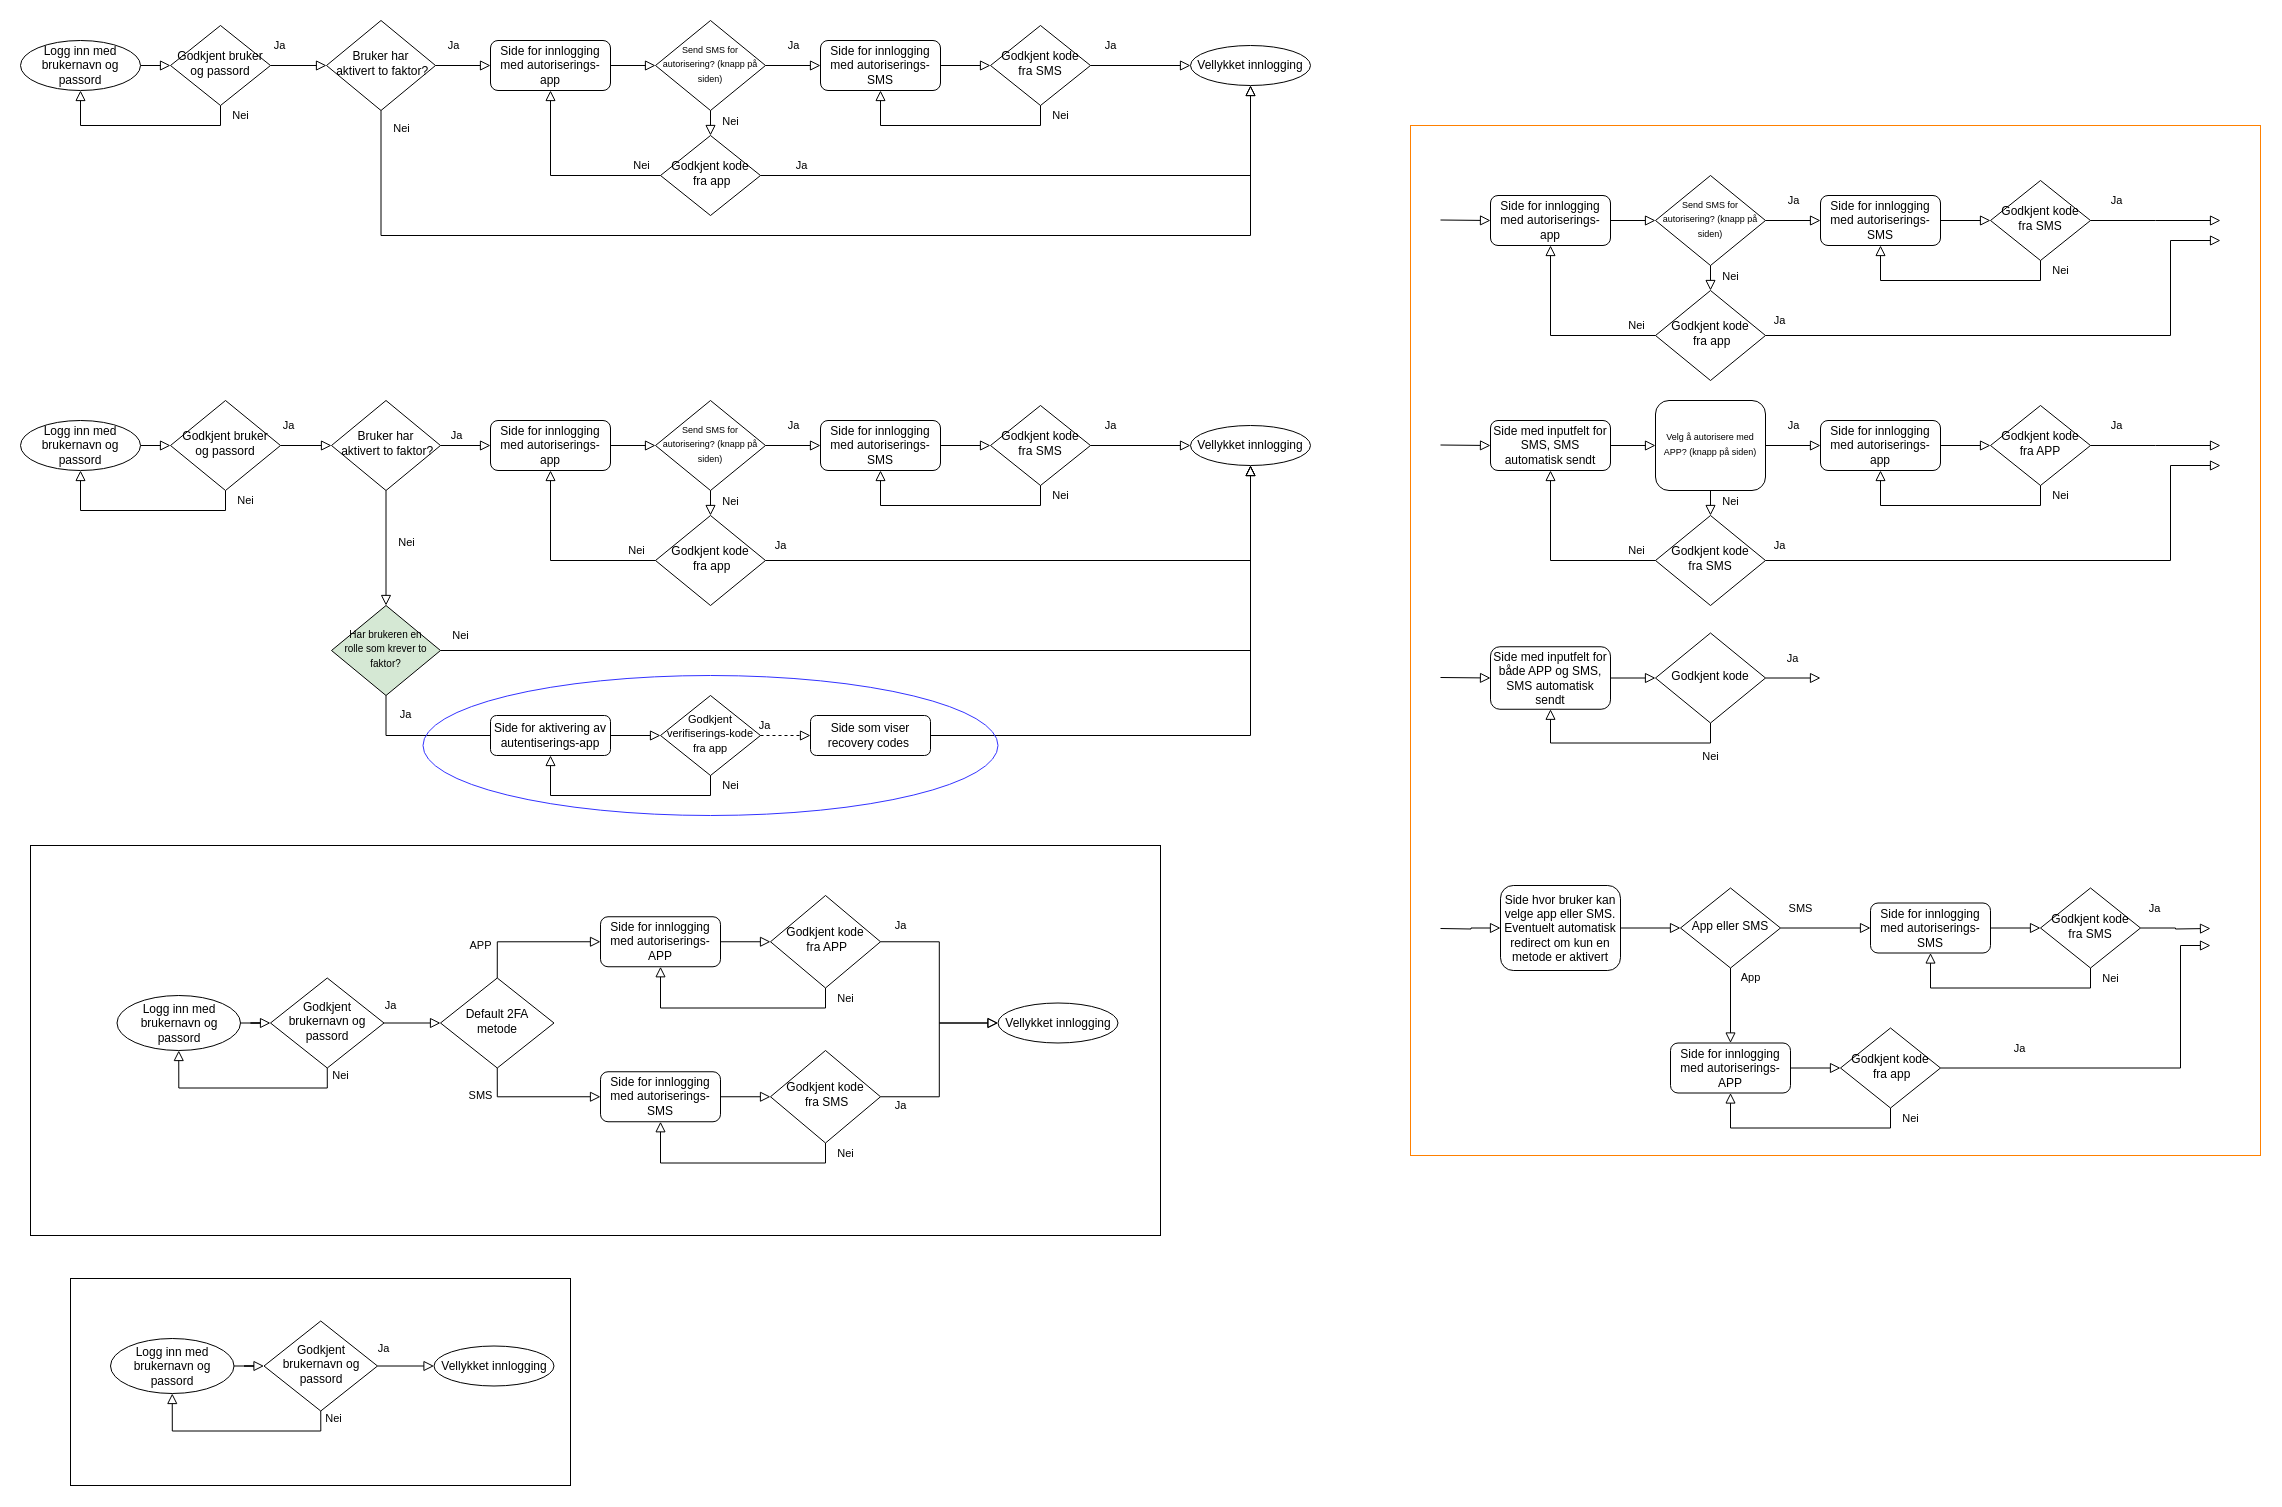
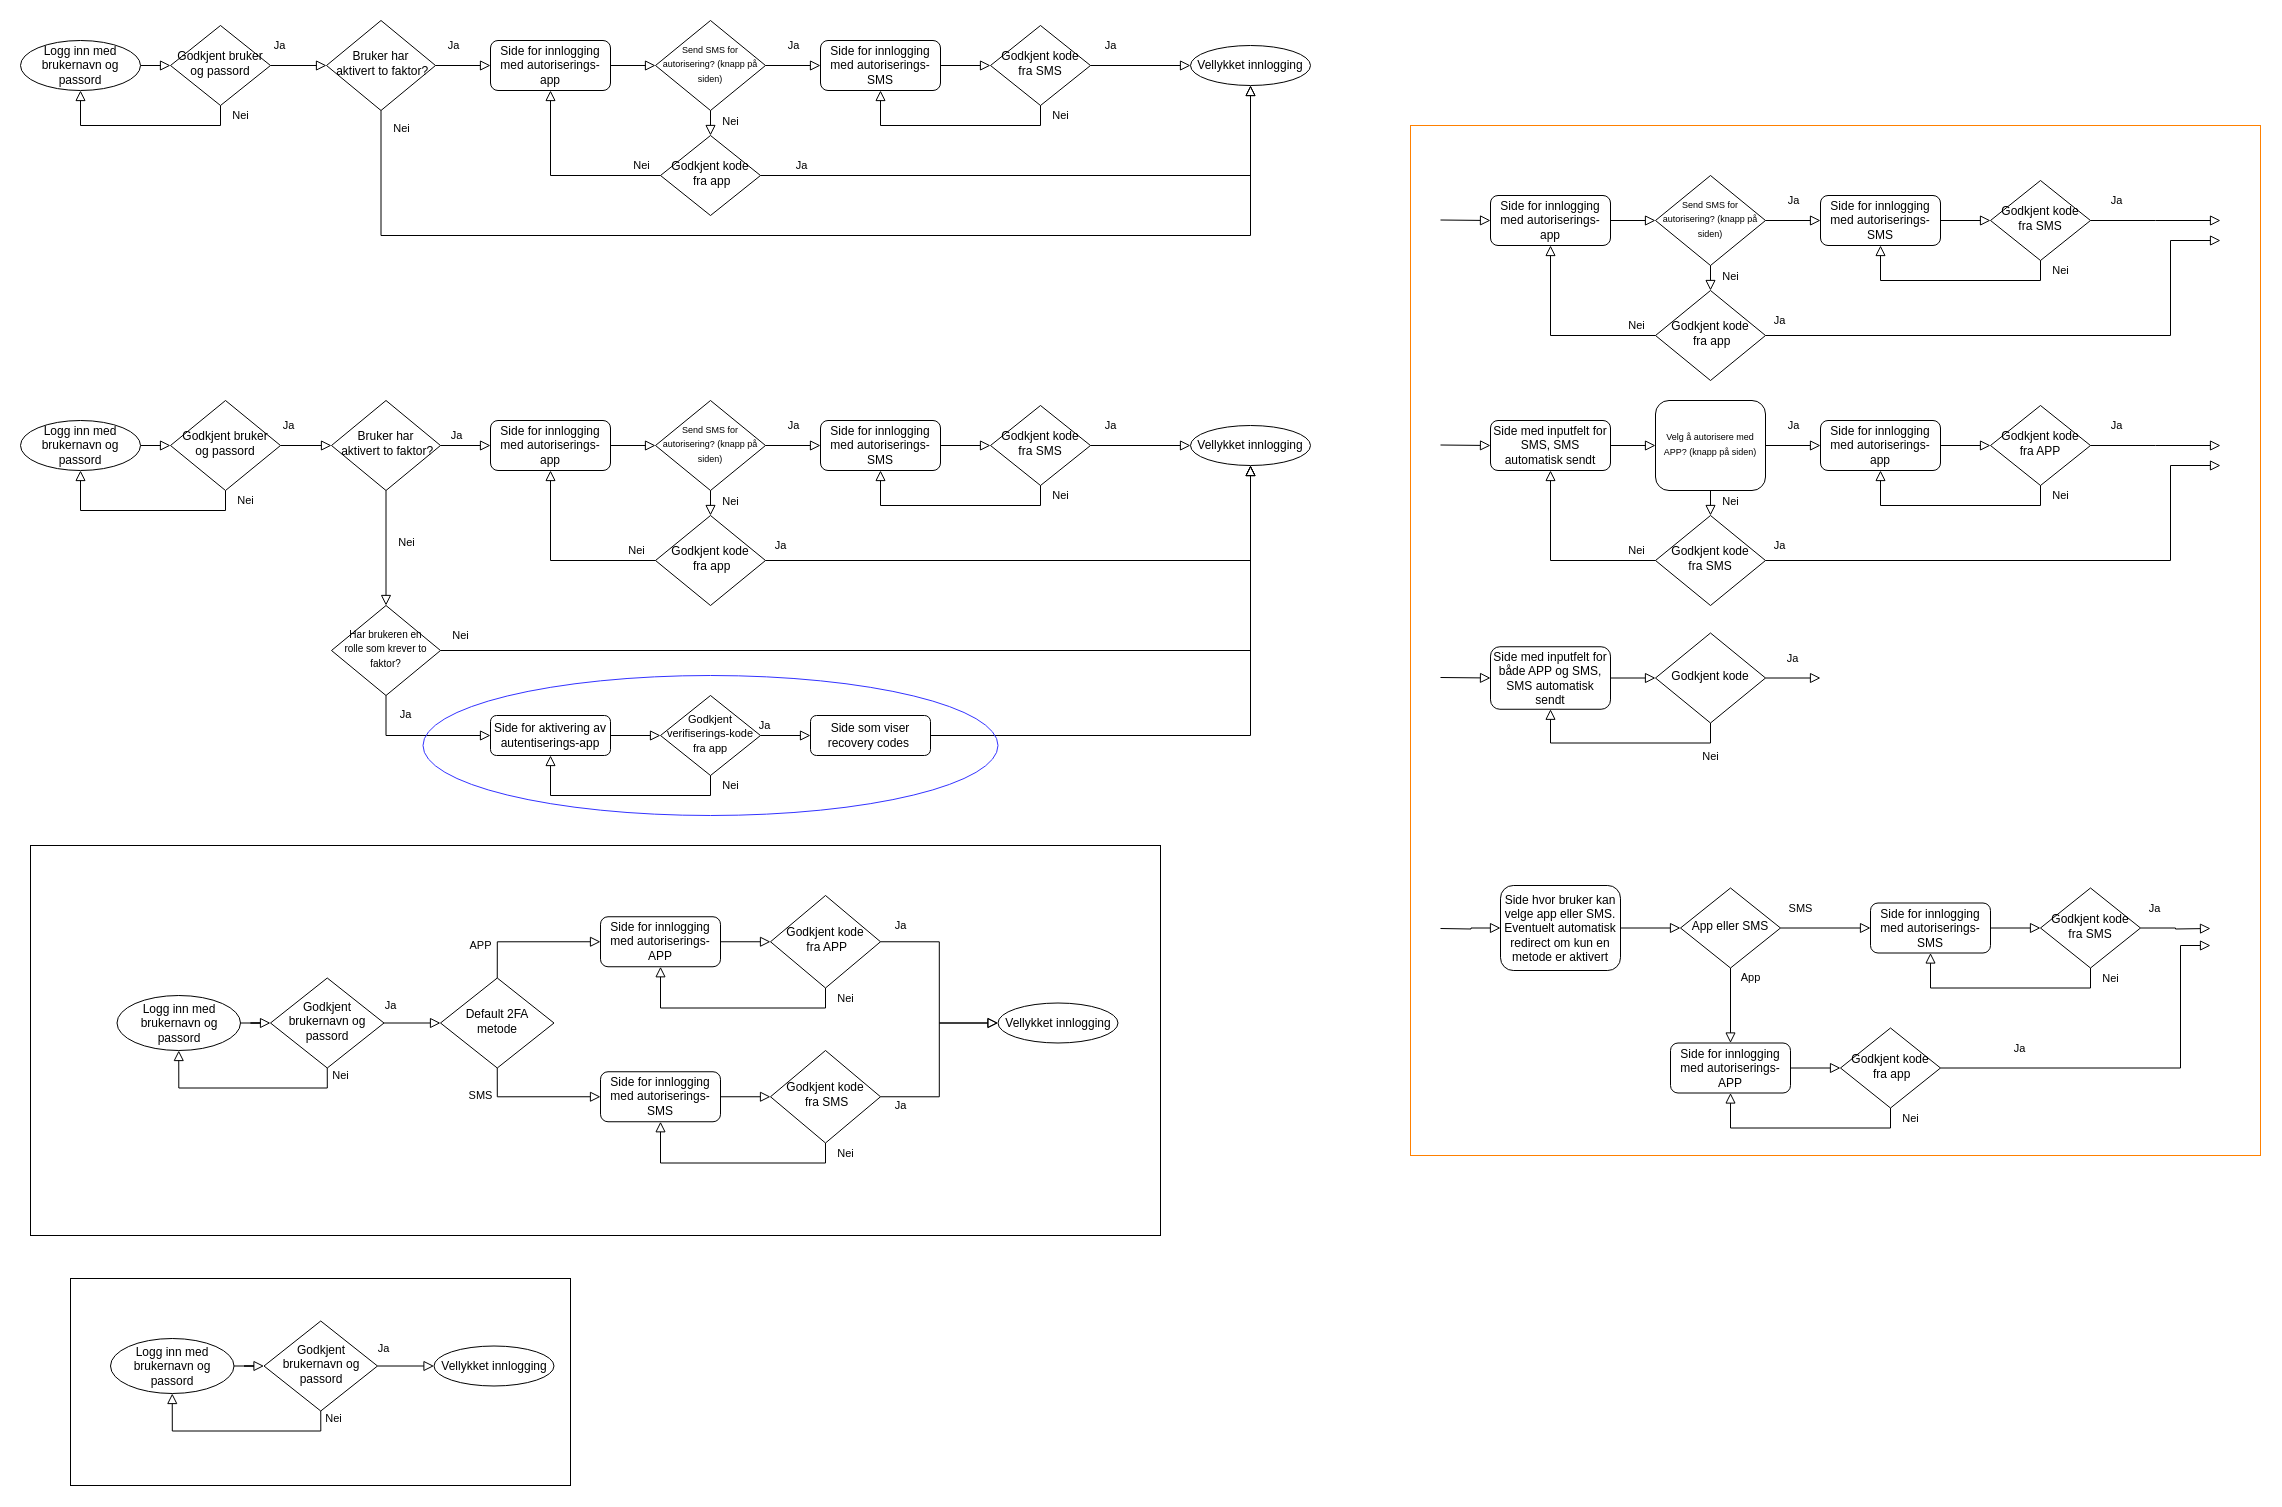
node "Har brukeren en rolle som krever to faktor?": fillcolor #d5e8d4 -> #ffffff
edge "Har brukeren en rolle som krever to faktor?" -- "Side for aktivering av autentiserings-app": arrowhead none -> block
edge "Godkjent verifiserings-kode fra app" -> "Side som viser recovery codes": style dashed -> solid
